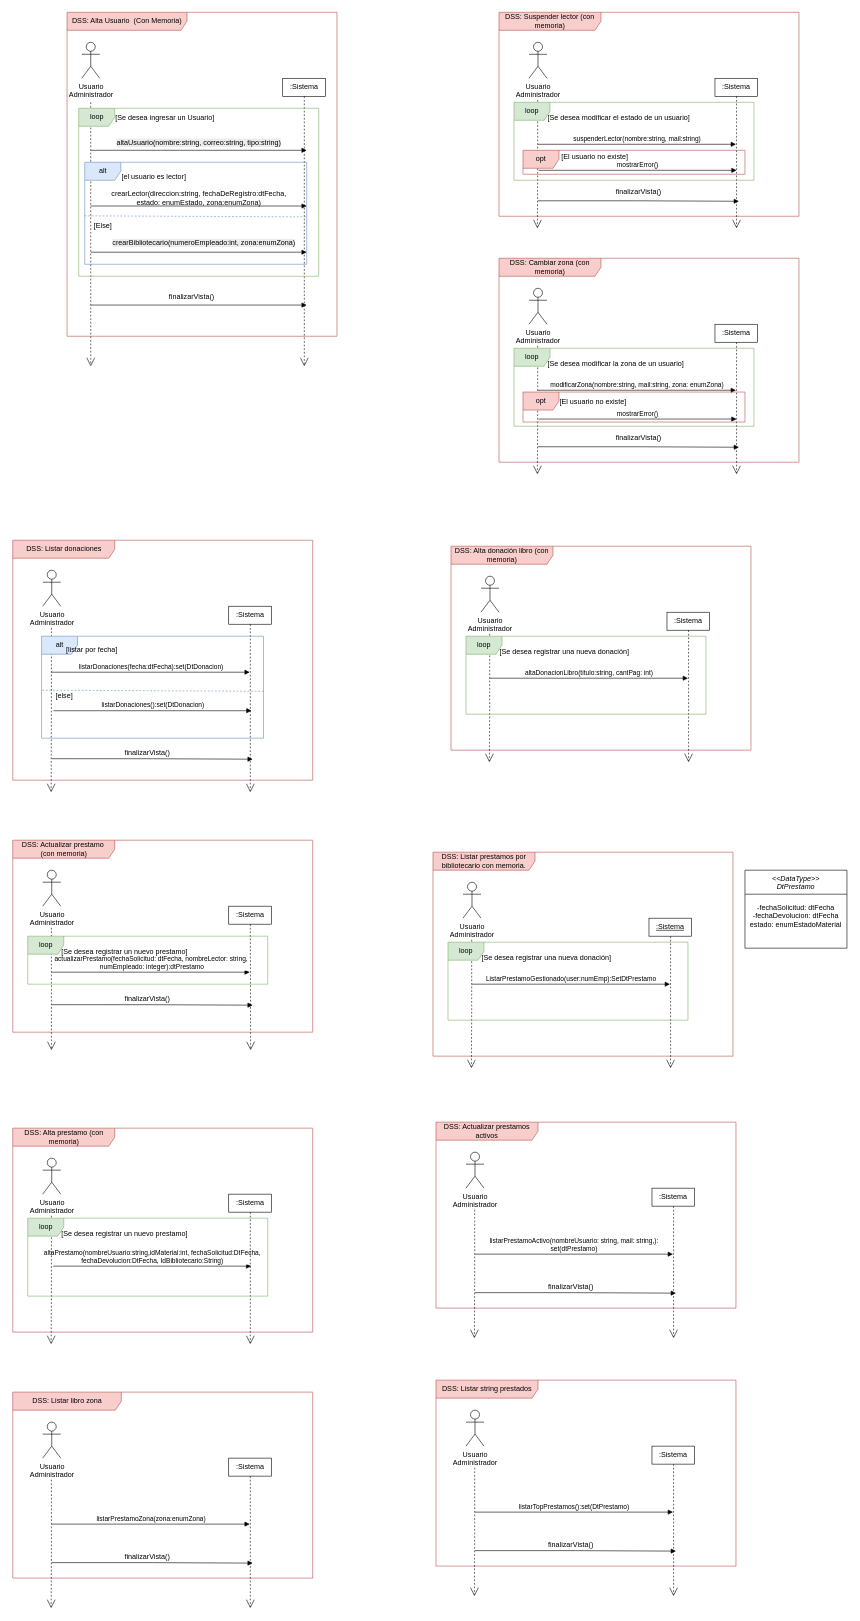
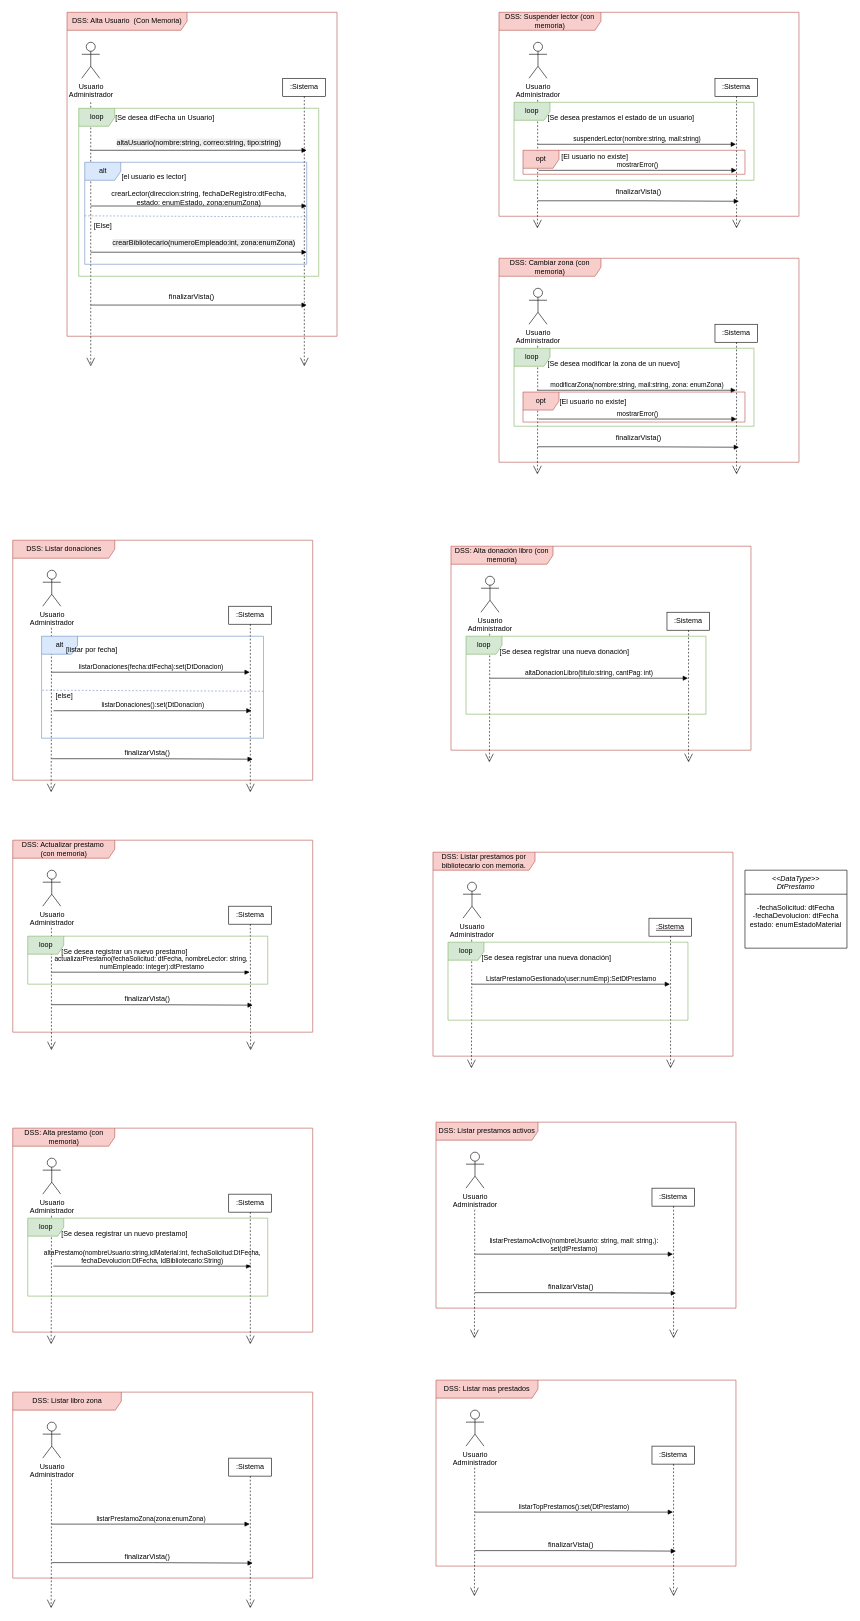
node "[Se desea ingresar un Usuario]": label "[Se desea ingresar un Usuario]" -> "[Se desea dtFecha un Usuario]"
node "[Se desea modificar el estado de un usuario]": label "[Se desea modificar el estado de un usuario]" -> "[Se desea prestamos el estado de un usuario]"
node "[Se desea modificar la zona de un usuario]": label "[Se desea modificar la zona de un usuario]" -> "[Se desea modificar la zona de un nuevo]"
node "DSS: Actualizar prestamos activos": label "DSS: Actualizar prestamos activos" -> "DSS: Listar prestamos activos"
node "DSS: Listar string prestados": label "DSS: Listar string prestados" -> "DSS: Listar mas prestados"
